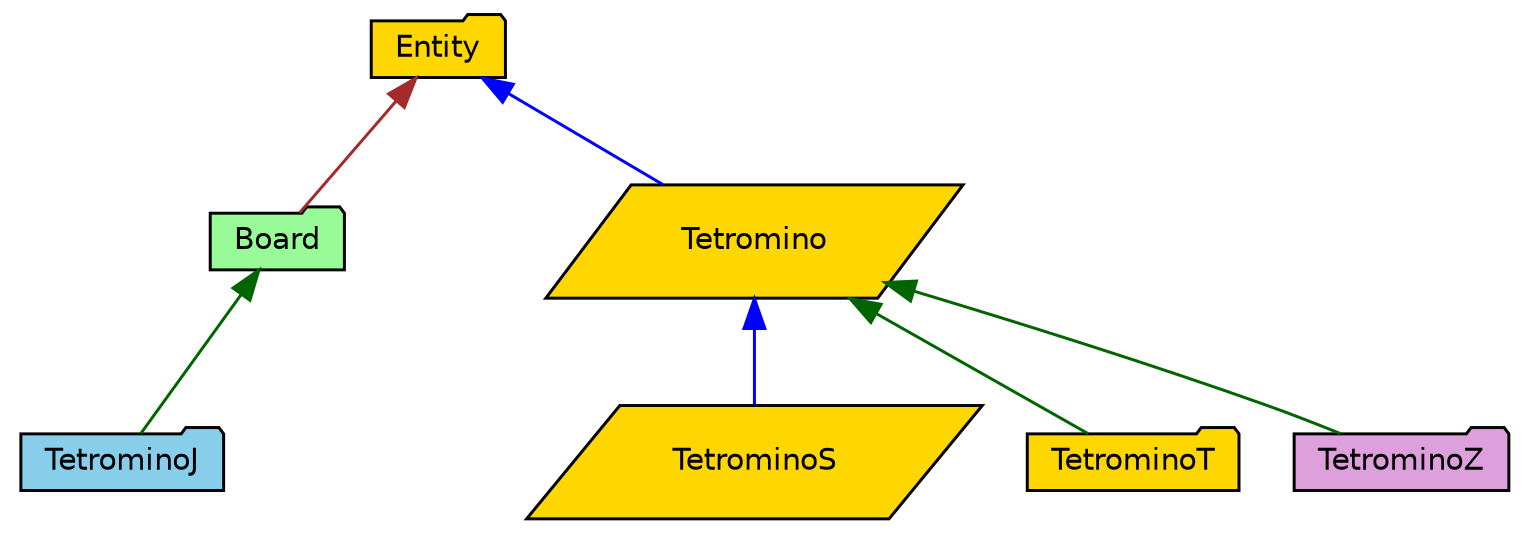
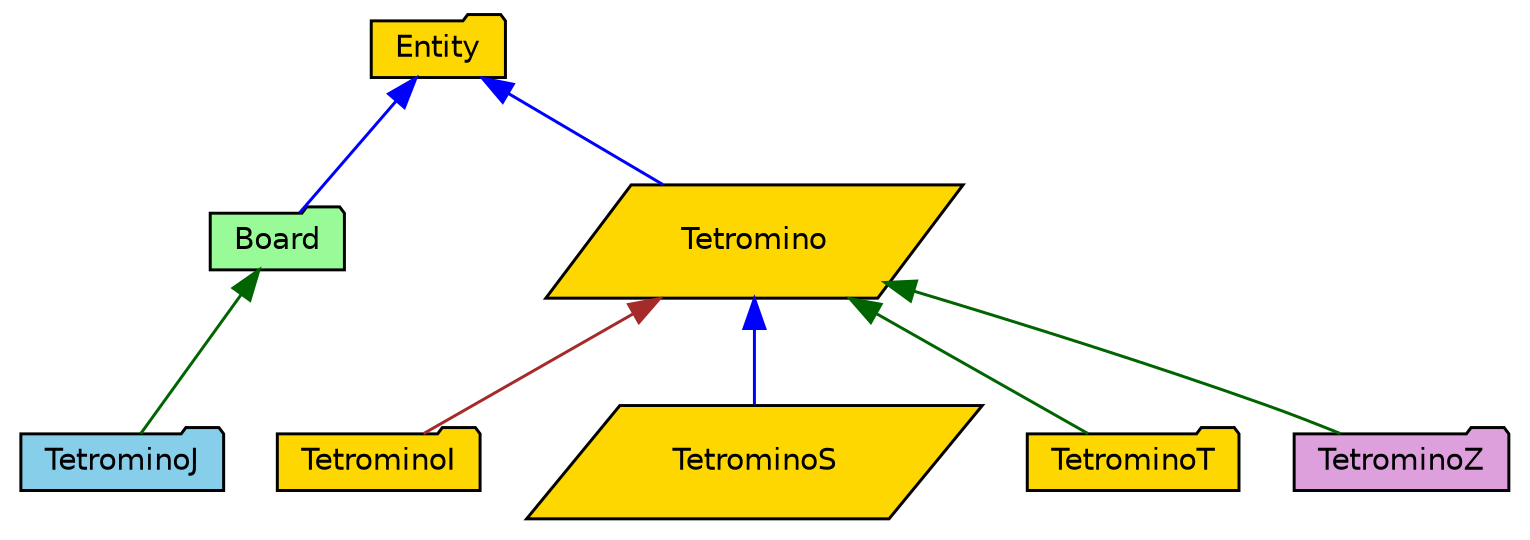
edge "Board" -> "Entity": color brown -> blue
node "TetrominoI": added
